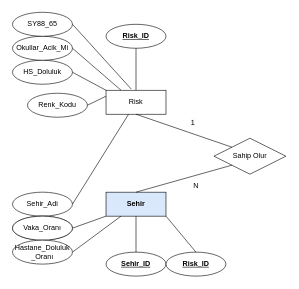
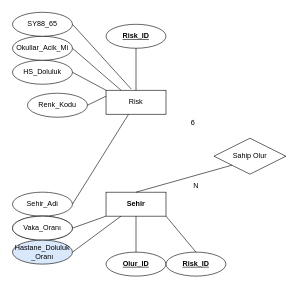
node "1": label "1" -> "6"
edge "Risk" -- "Sahip Olur": removed
node "Sehir": fillcolor #dae8fc -> #ffffff
node "Hastane_Doluluk _Oranı": fillcolor #ffffff -> #dae8fc
node "Sehir_ID": label "Sehir_ID" -> "Olur_ID"
